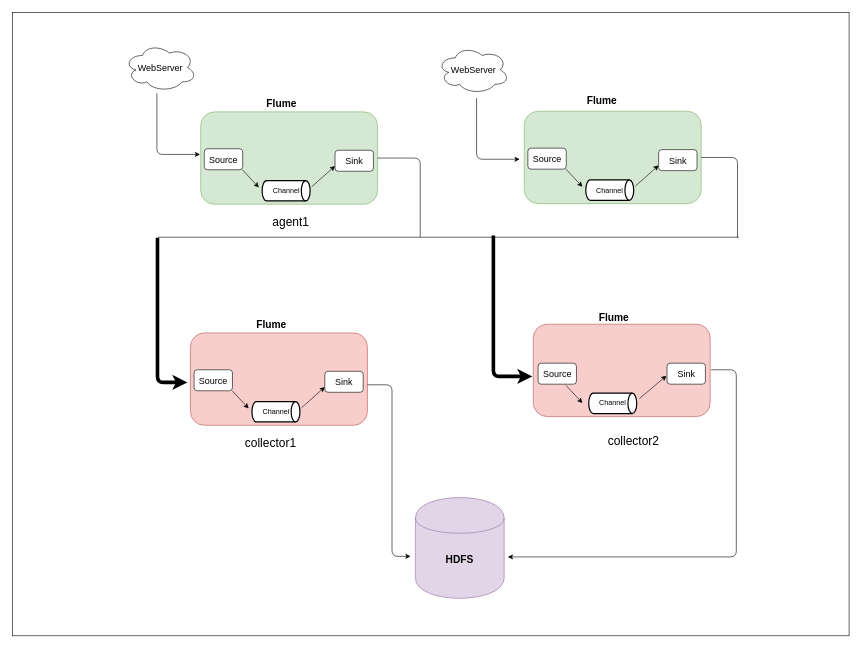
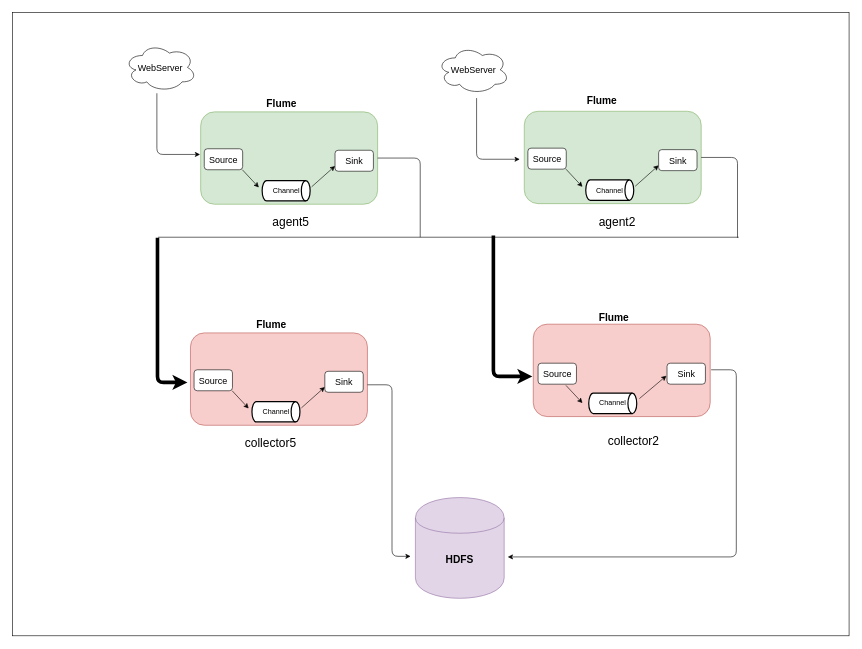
node "agent2": added
node "agent1": label "agent1" -> "agent5"
node "collector1": label "collector1" -> "collector5"
